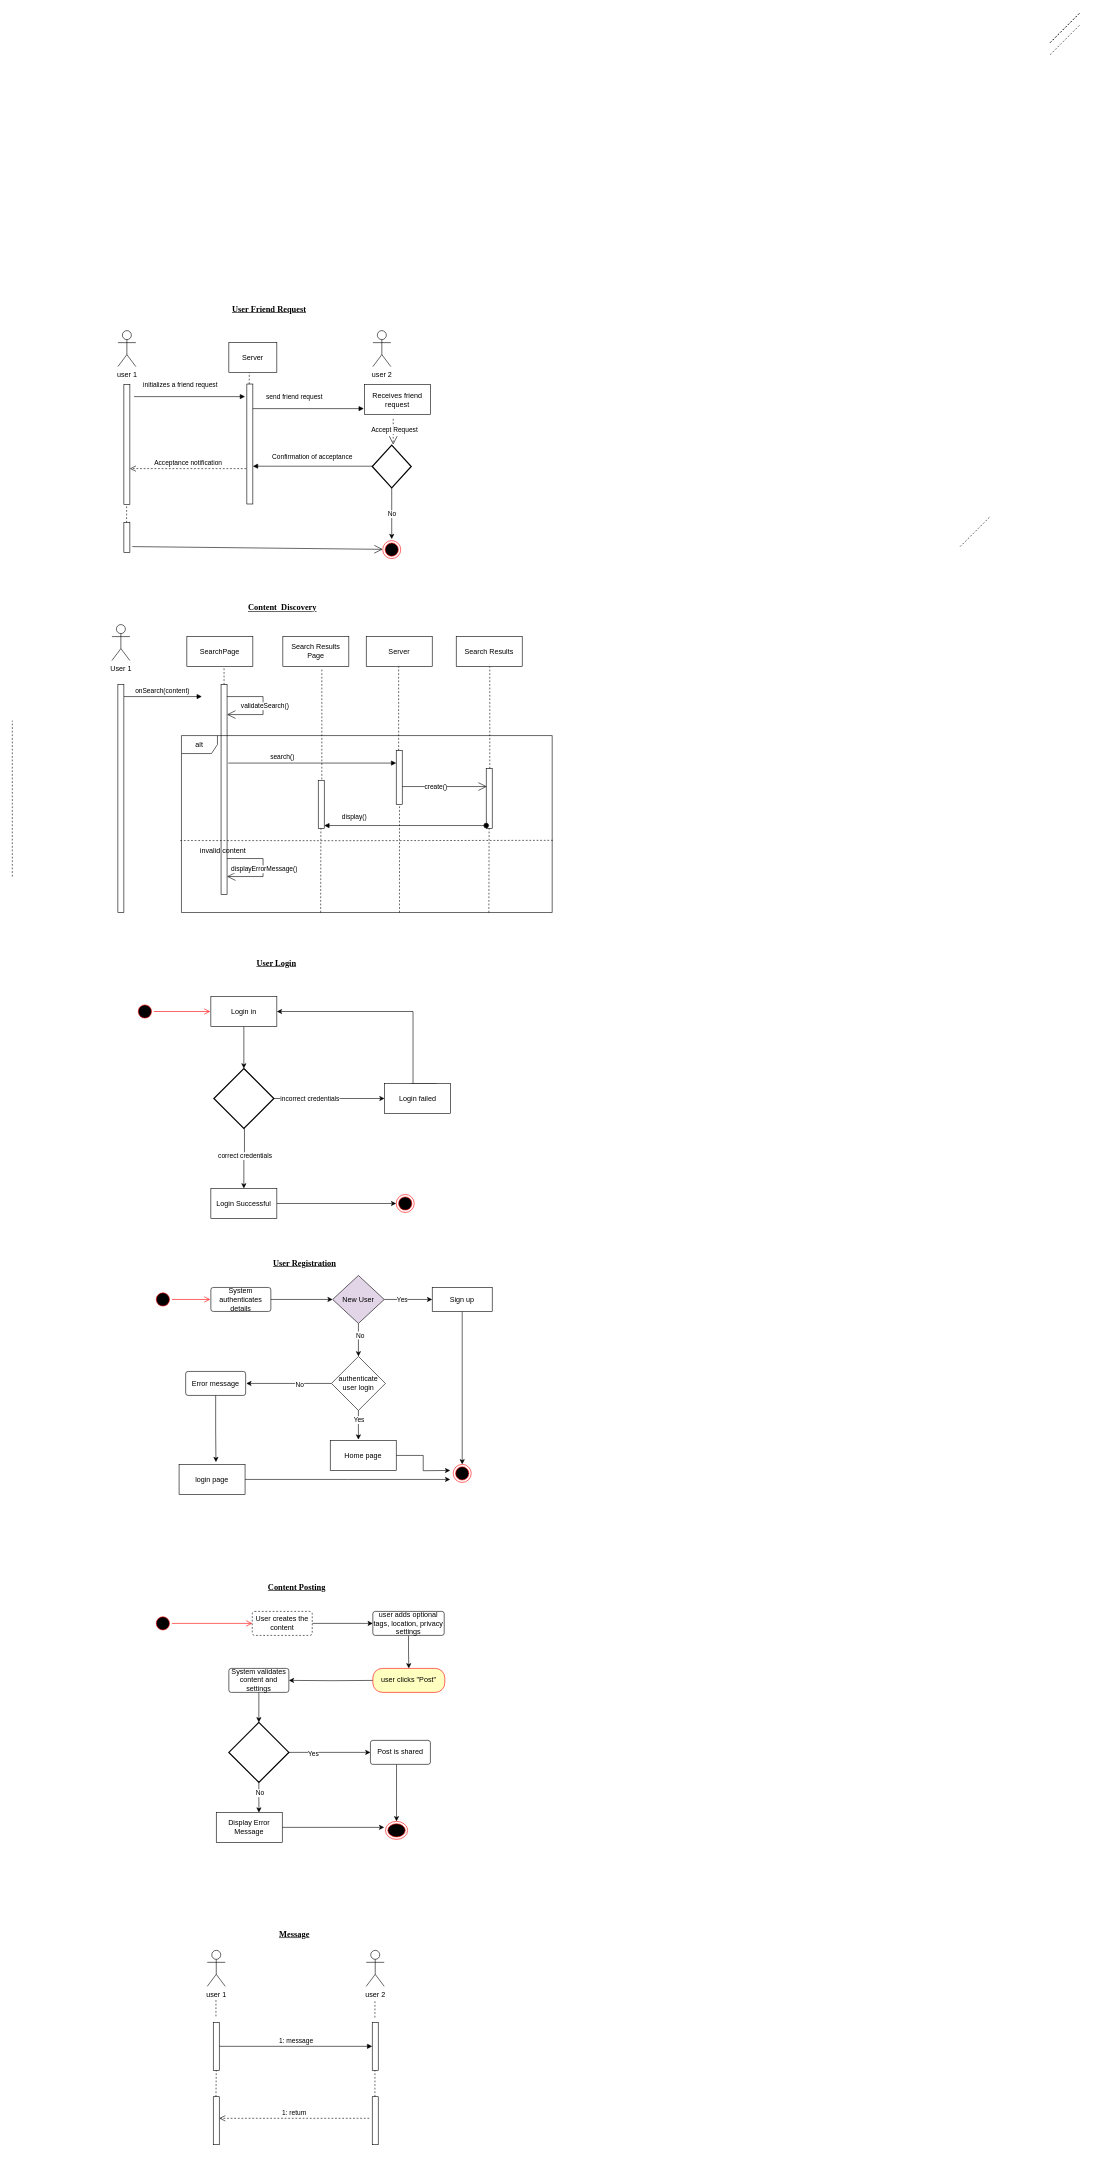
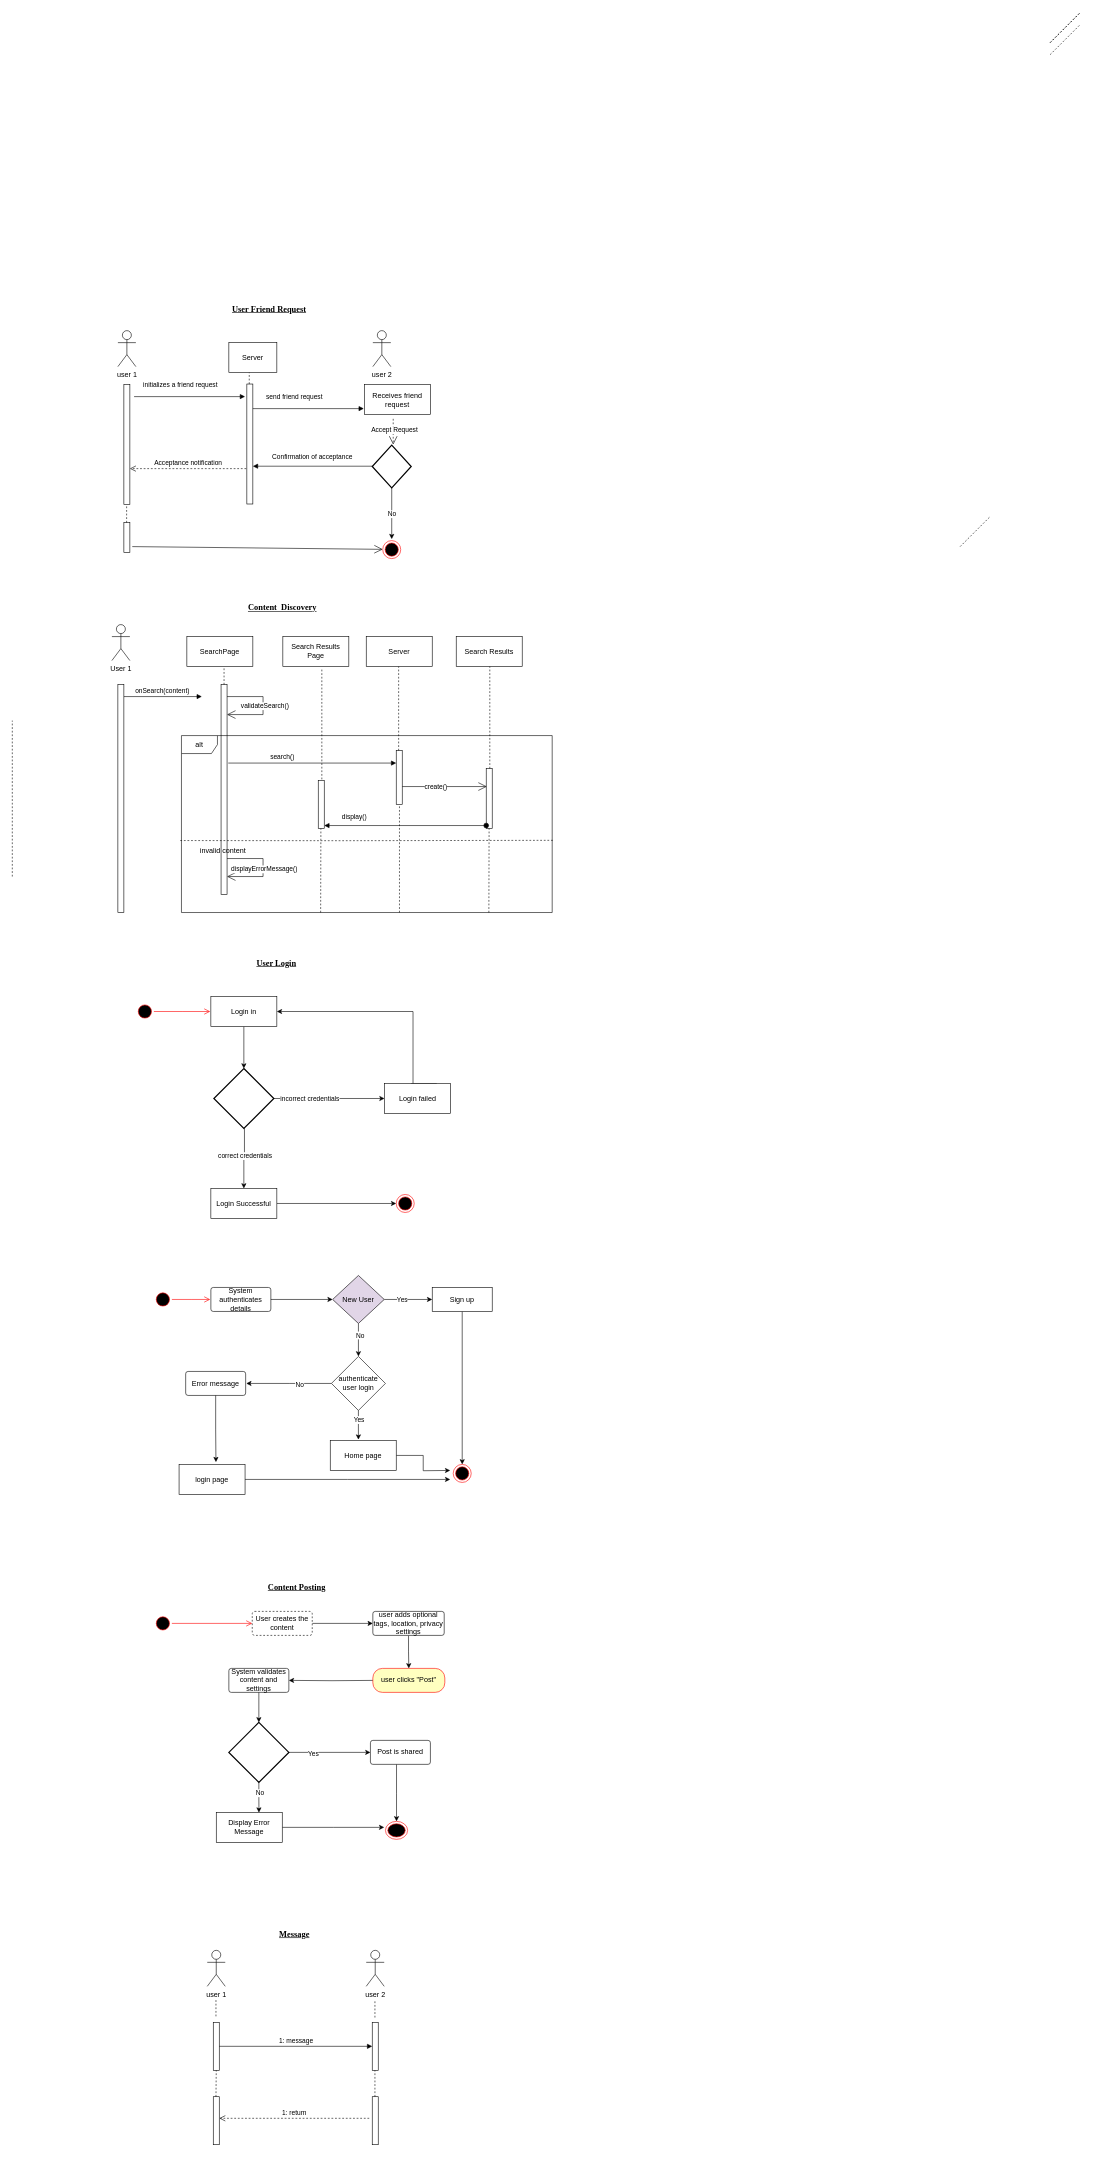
node "User Registration": removed
